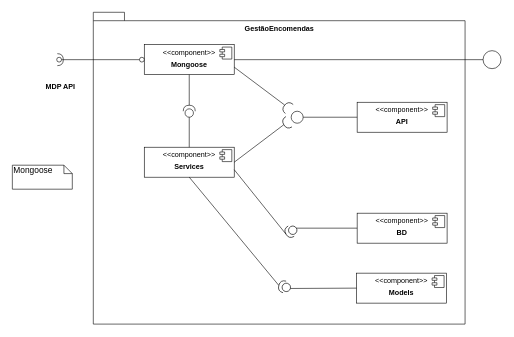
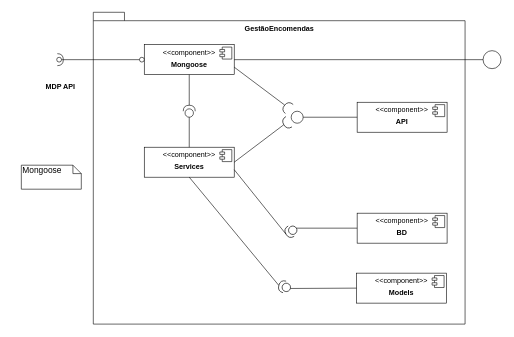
node "Mongoose": moved (42, 177) -> (51, 177)
